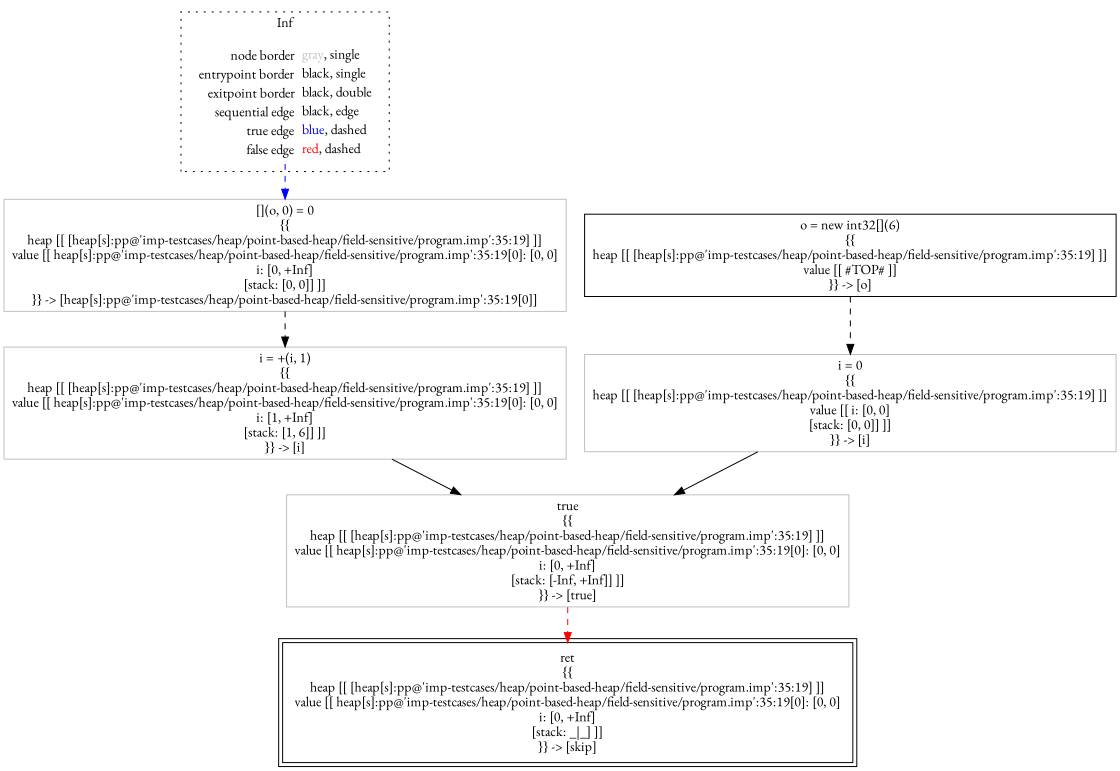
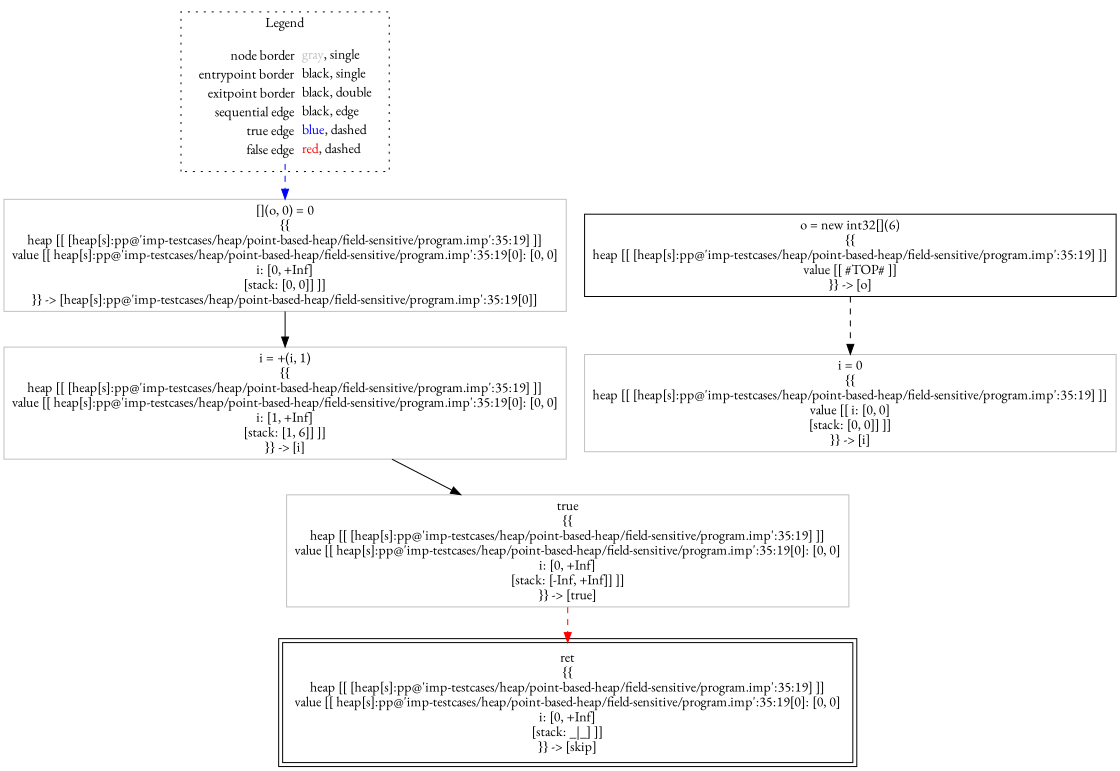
cluster "Inf": label "Inf" -> "Legend"
edge "[](o, 0) = 0" -> "i = +(i, 1)": style dashed -> solid
edge "i = 0" -> "true": removed
